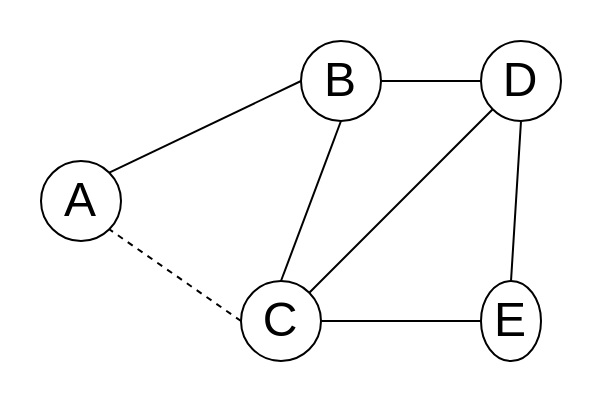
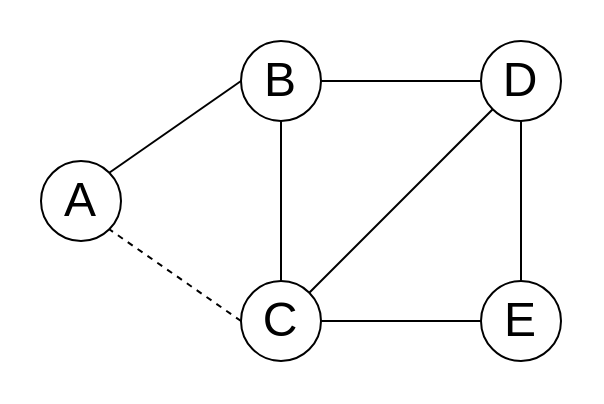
node "B": moved (341, 81) -> (281, 81)
node "E": size 60x80 -> 80x80
